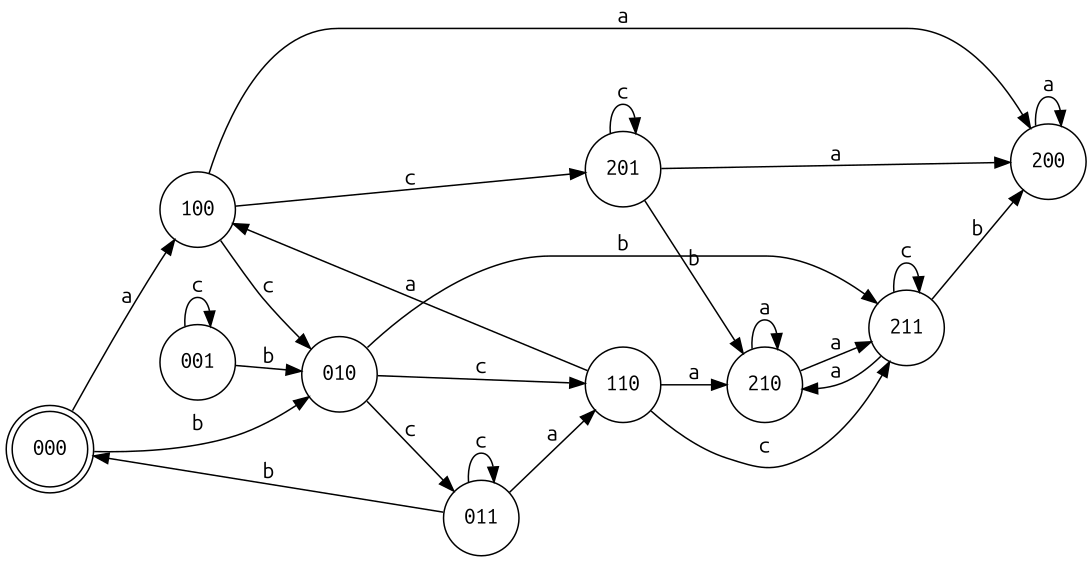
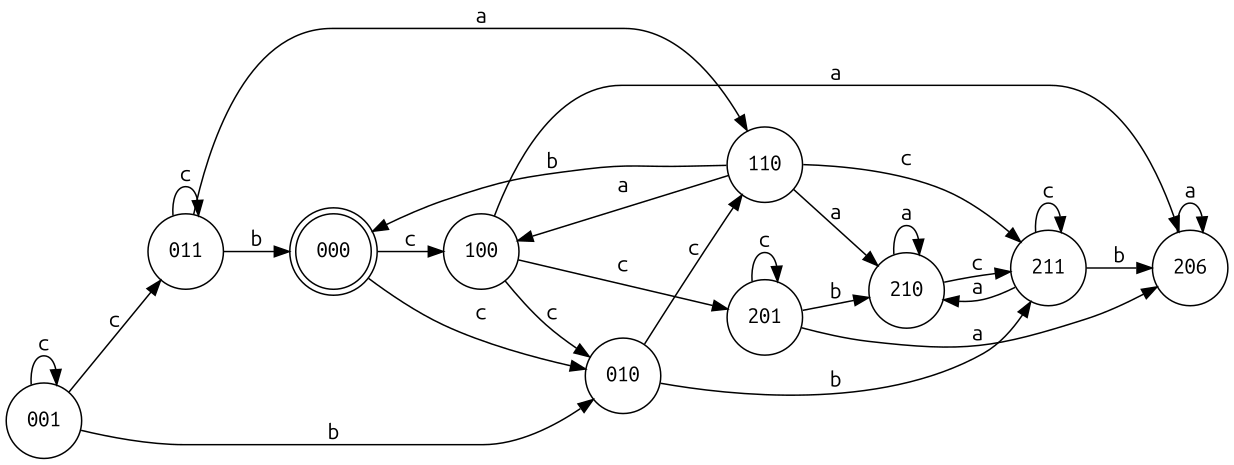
node "200": label "200" -> "206"
edge "110" -> "000": added, label "b"
edge "000" -> "100": label "a" -> "c"
edge "210" -> "211": label "a" -> "c"
edge "000" -> "010": label "b" -> "c"
edge "010" -> "011": now "001" -> "011"
